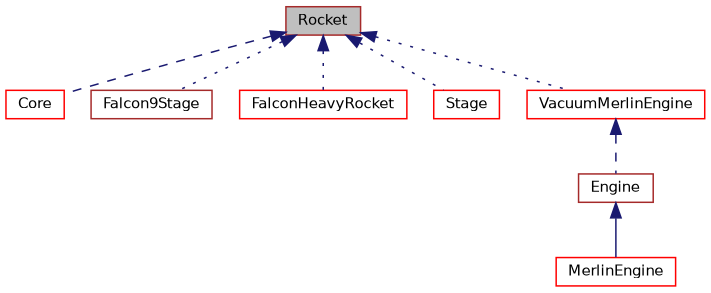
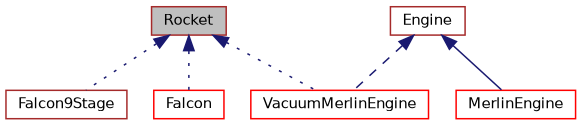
node "Core": removed
node "FalconHeavyRocket": removed
node "Stage": label "Stage" -> "Falcon"
edge "Engine" -> "VacuumMerlinEngine": reversed
